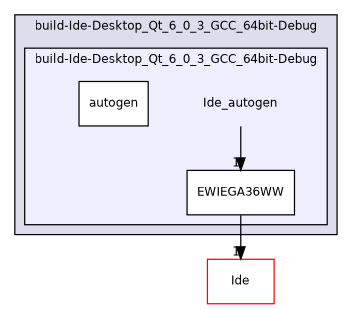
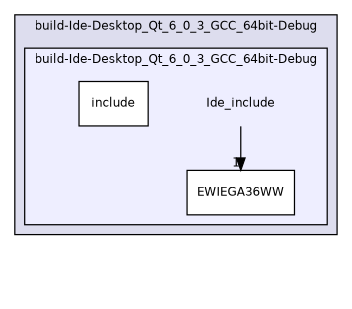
node "autogen": label "autogen" -> "include"
node "Ide_autogen": label "Ide_autogen" -> "Ide_include"
node "Ide": removed
